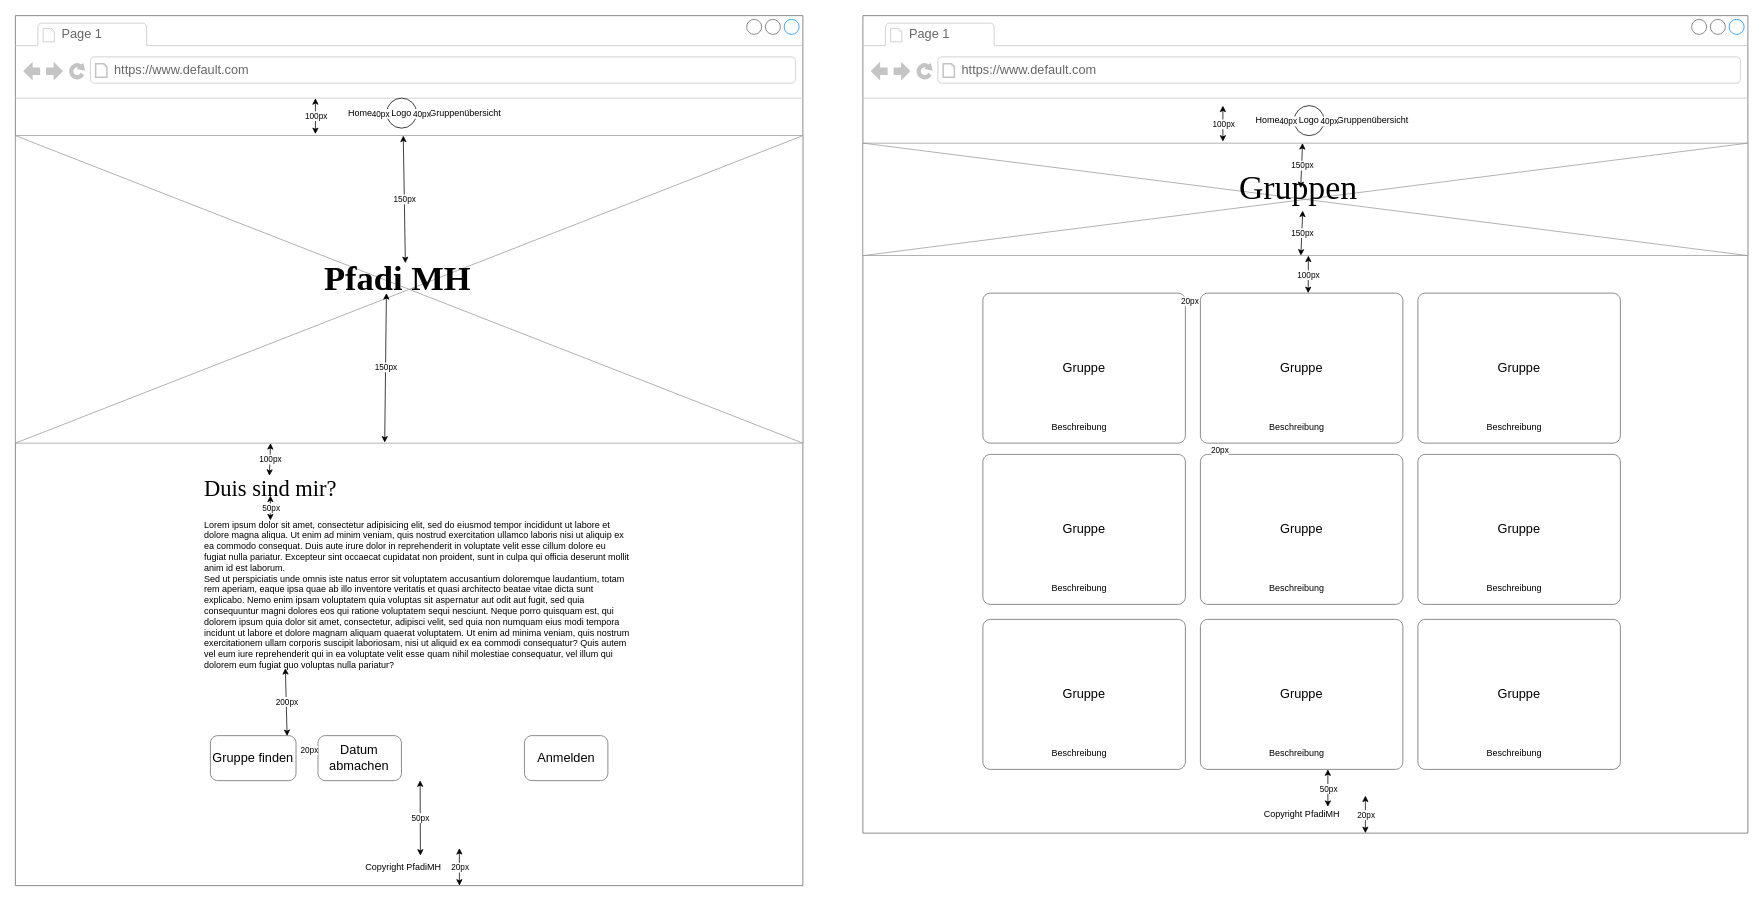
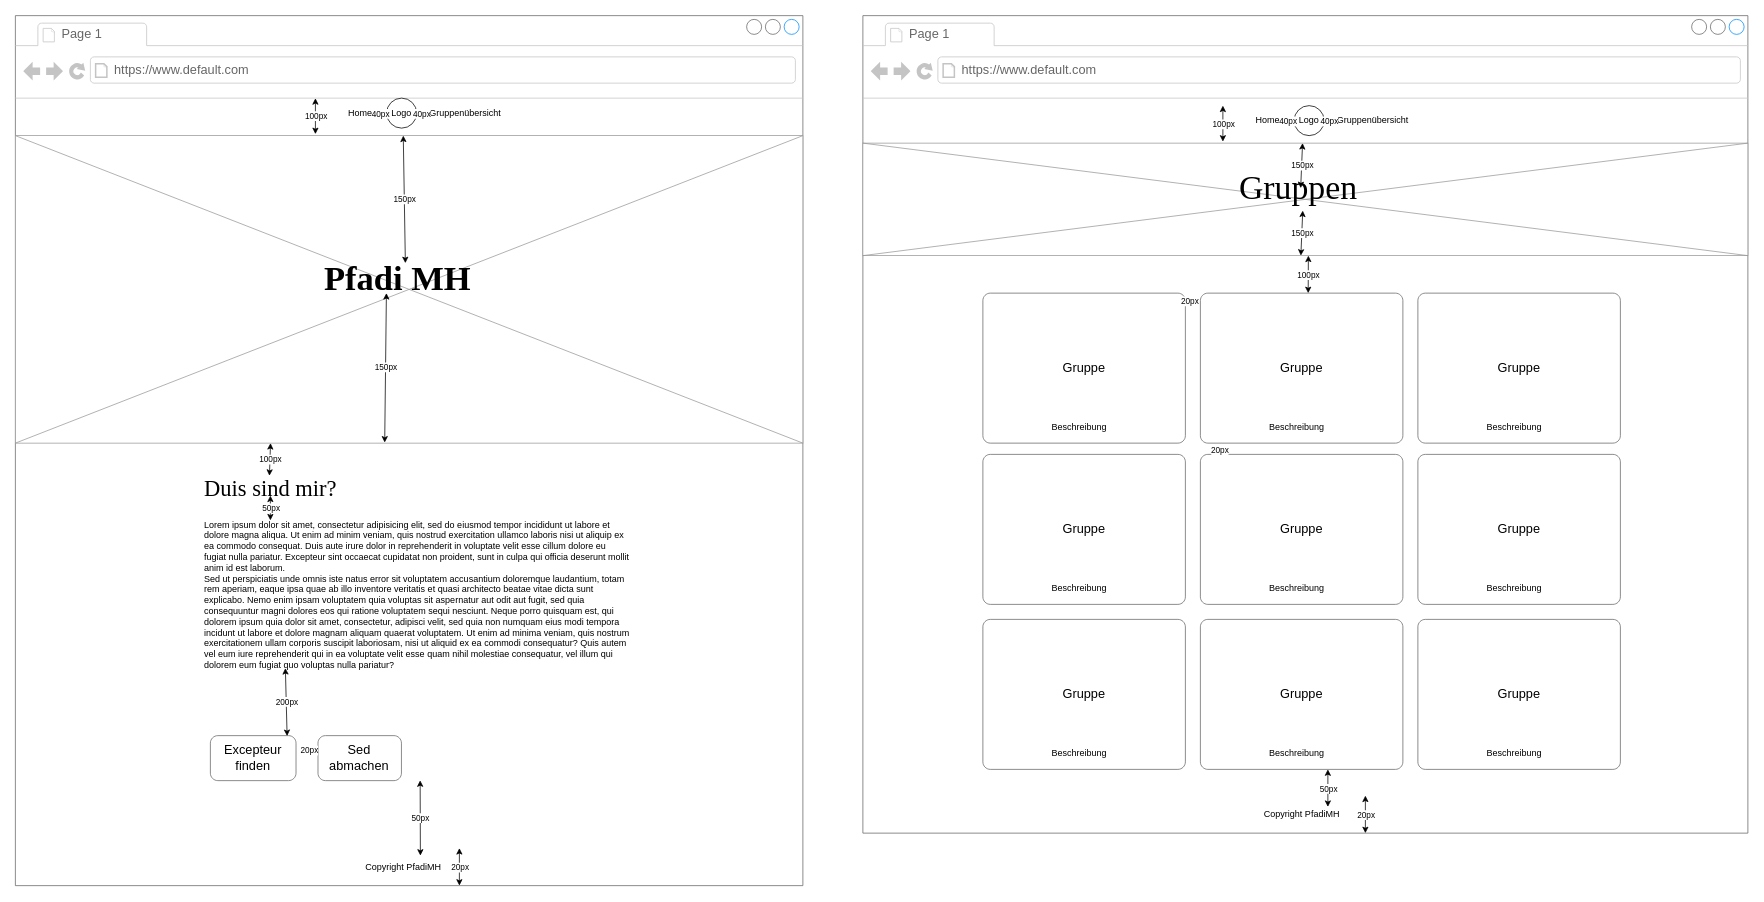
node "Gruppe finden": label "Gruppe finden" -> "Excepteur finden"
node "Datum abmachen": label "Datum abmachen" -> "Sed abmachen"
node "Anmelden": removed
